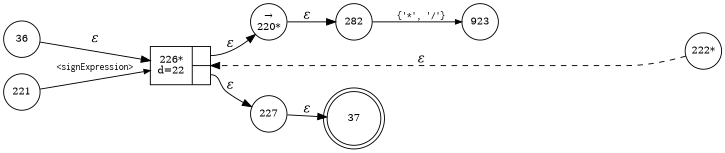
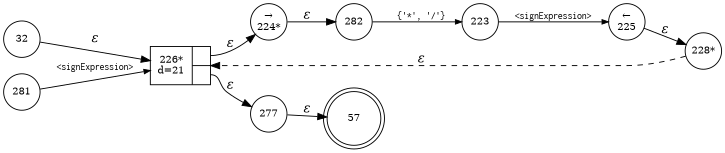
node "→ 220*": label "→ 220*" -> "→ 224*"
node "923": label "923" -> "223"
node "← 225": added
node "36": label "36" -> "32"
node "222*": label "222*" -> "228*"
node "226*": text "d=22" -> "d=21"
node "221": label "221" -> "281"
node "227": label "227" -> "277"
node "37": label "37" -> "57"
